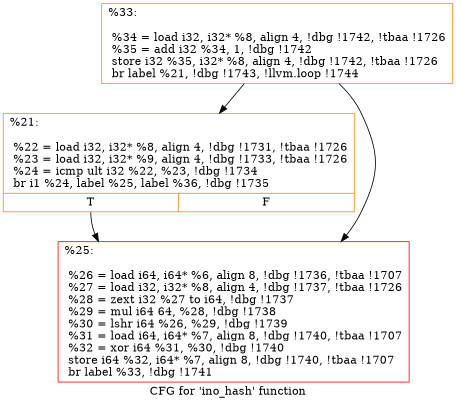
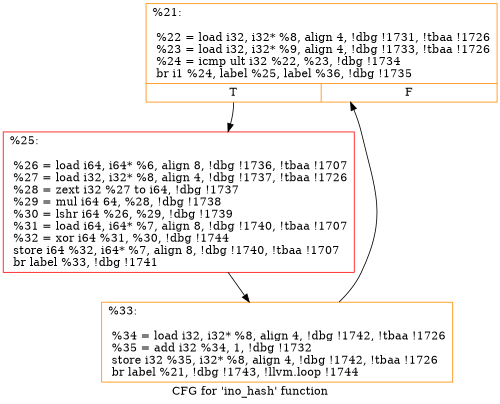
node "%33:": text "%35 = add i32 %34, 1, !dbg !1742" -> "%35 = add i32 %34, 1, !dbg !1732"
edge "%33:" -> "%25:": reversed
node "%25:": text "%32 = xor i64 %31, %30, !dbg !1740" -> "%32 = xor i64 %31, %30, !dbg !1744"
